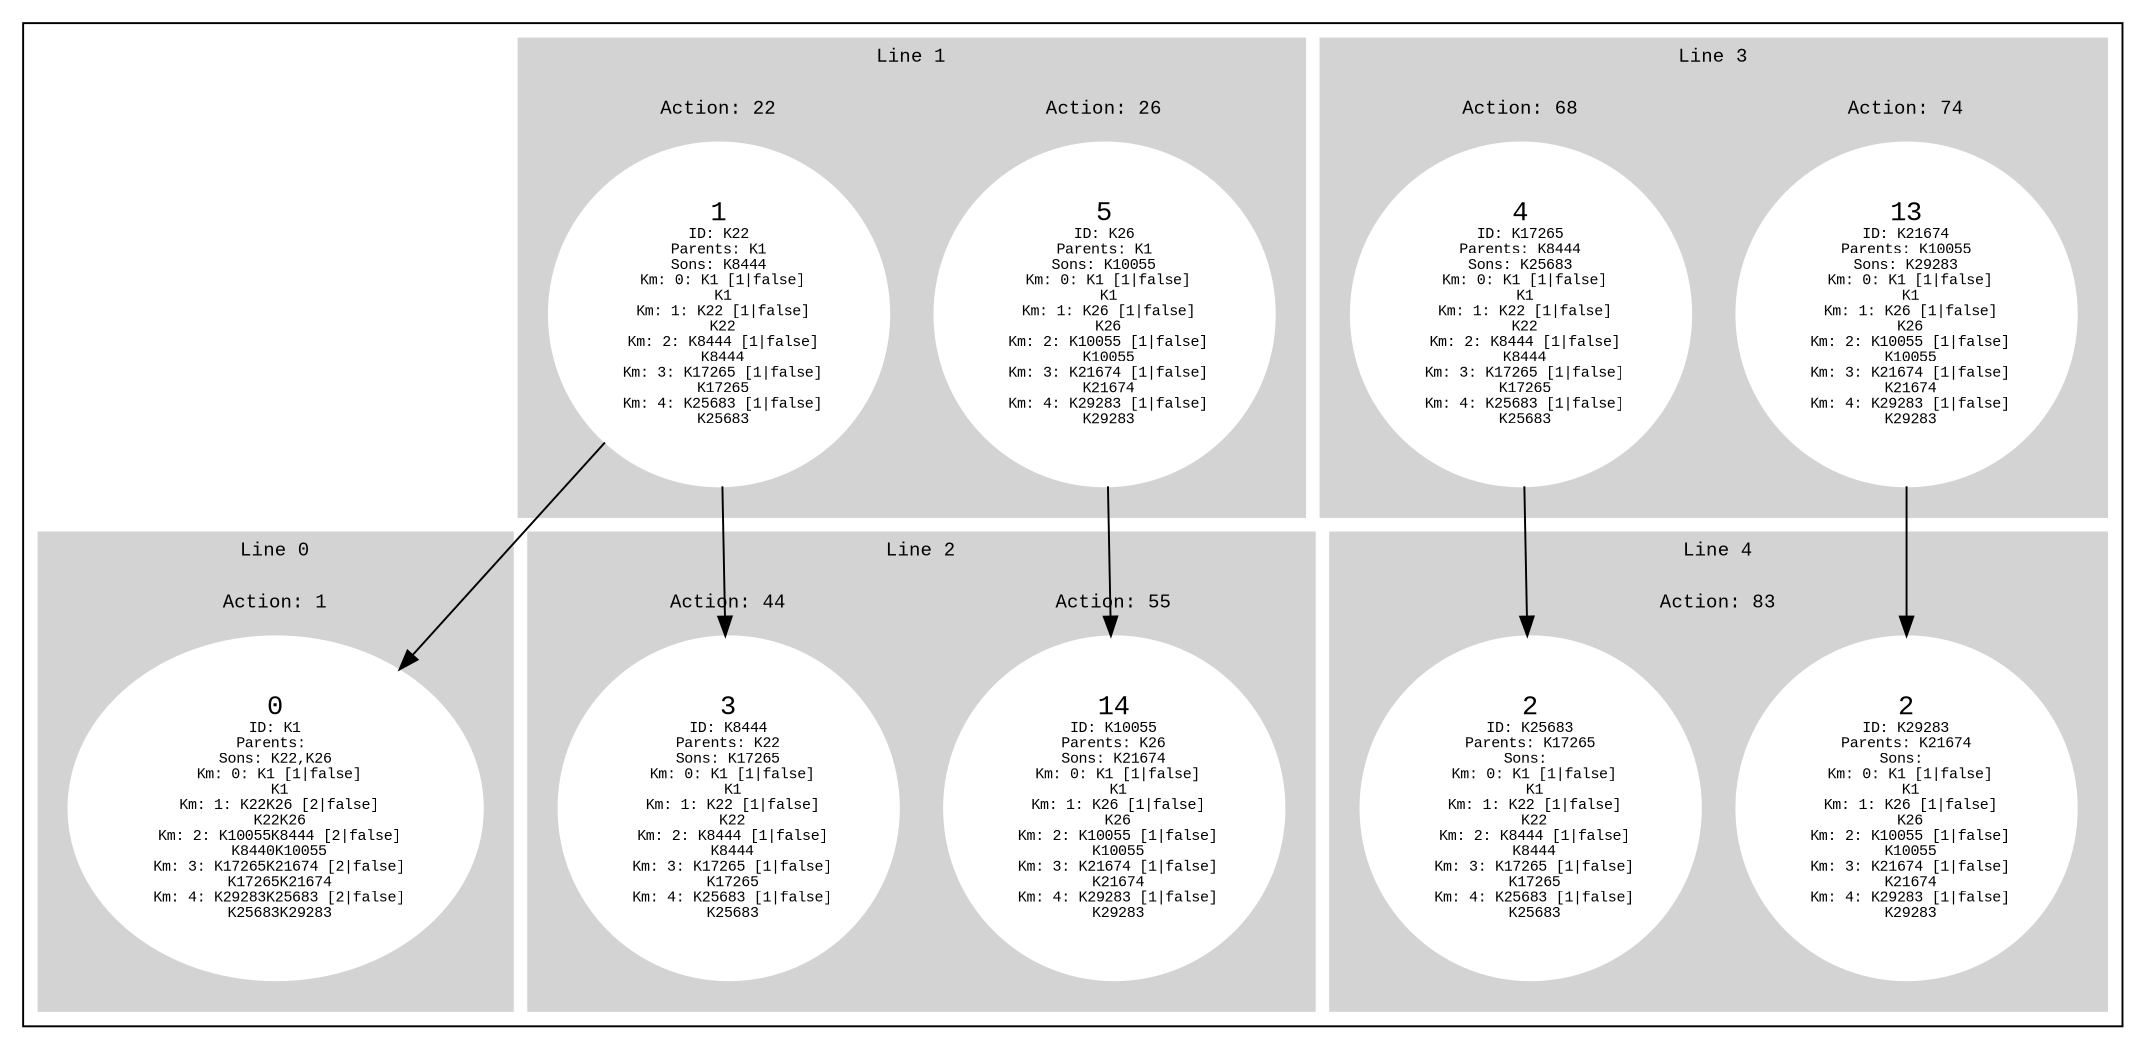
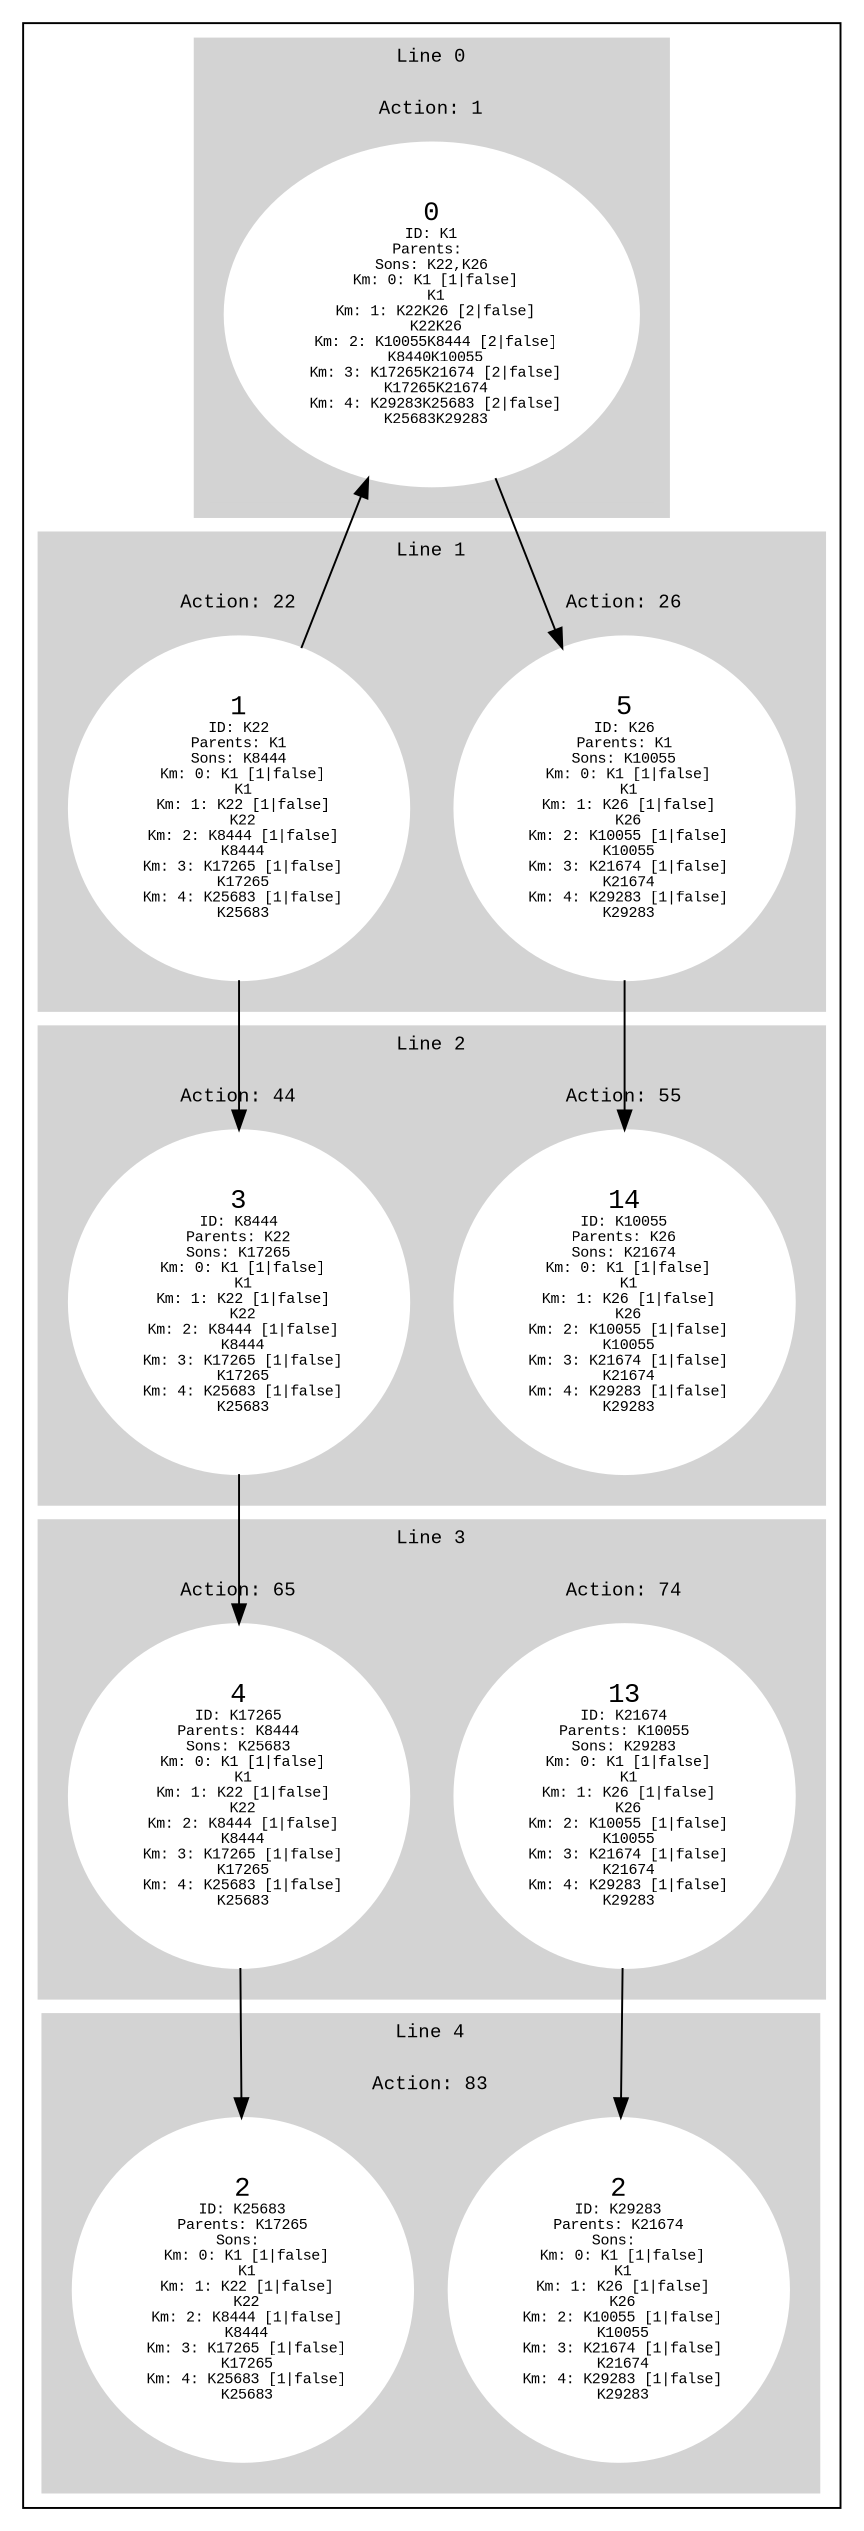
cluster "Action: 68": label "Action: 68" -> "Action: 65"
edge "0" -> "5": added
edge "3" -> "4": added
